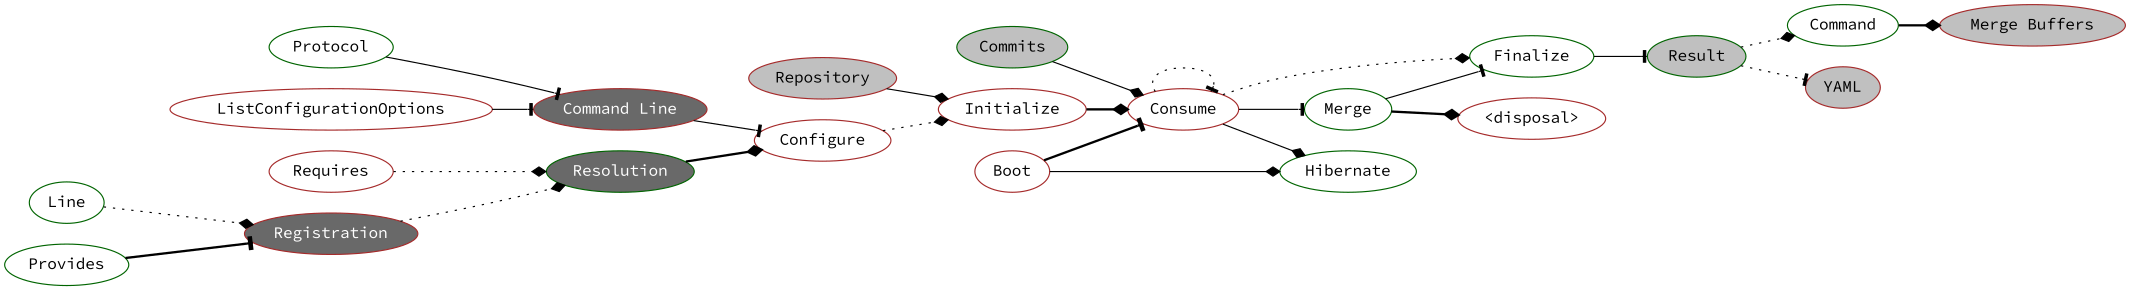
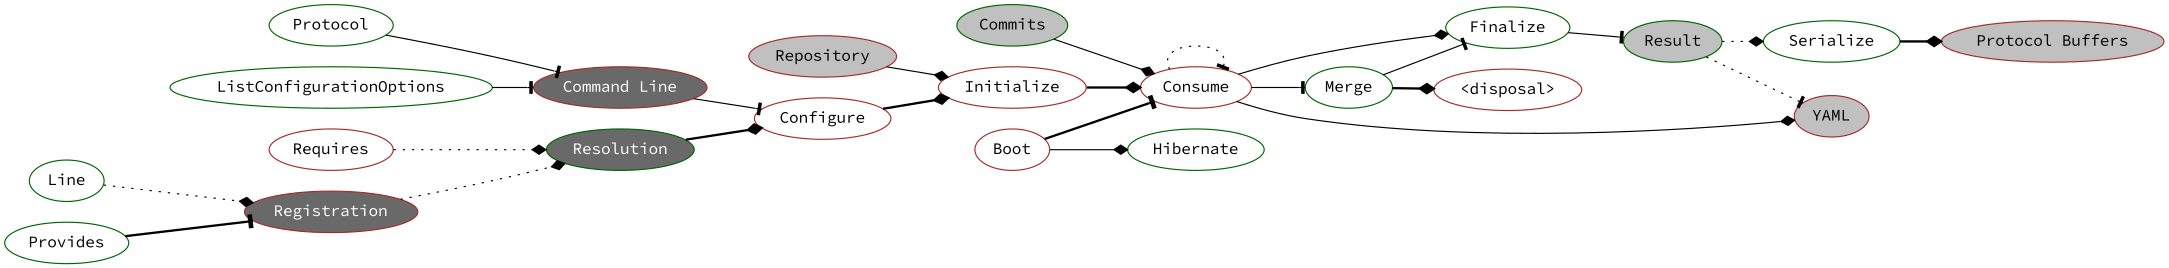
node "Command": label "Command" -> "Serialize"
node "Merge Buffers": label "Merge Buffers" -> "Protocol Buffers"
edge "Consume" -> "Finalize": style dotted -> solid
node "ListConfigurationOptions": color brown -> darkgreen
edge "Configure" -> "Initialize": style dotted -> bold
edge "Consume" -> "Hibernate": now "Consume" -> "YAML"
